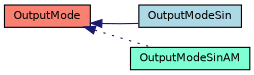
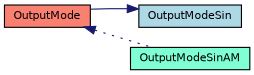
edge "OutputModeSin" -> "OutputMode": reversed
